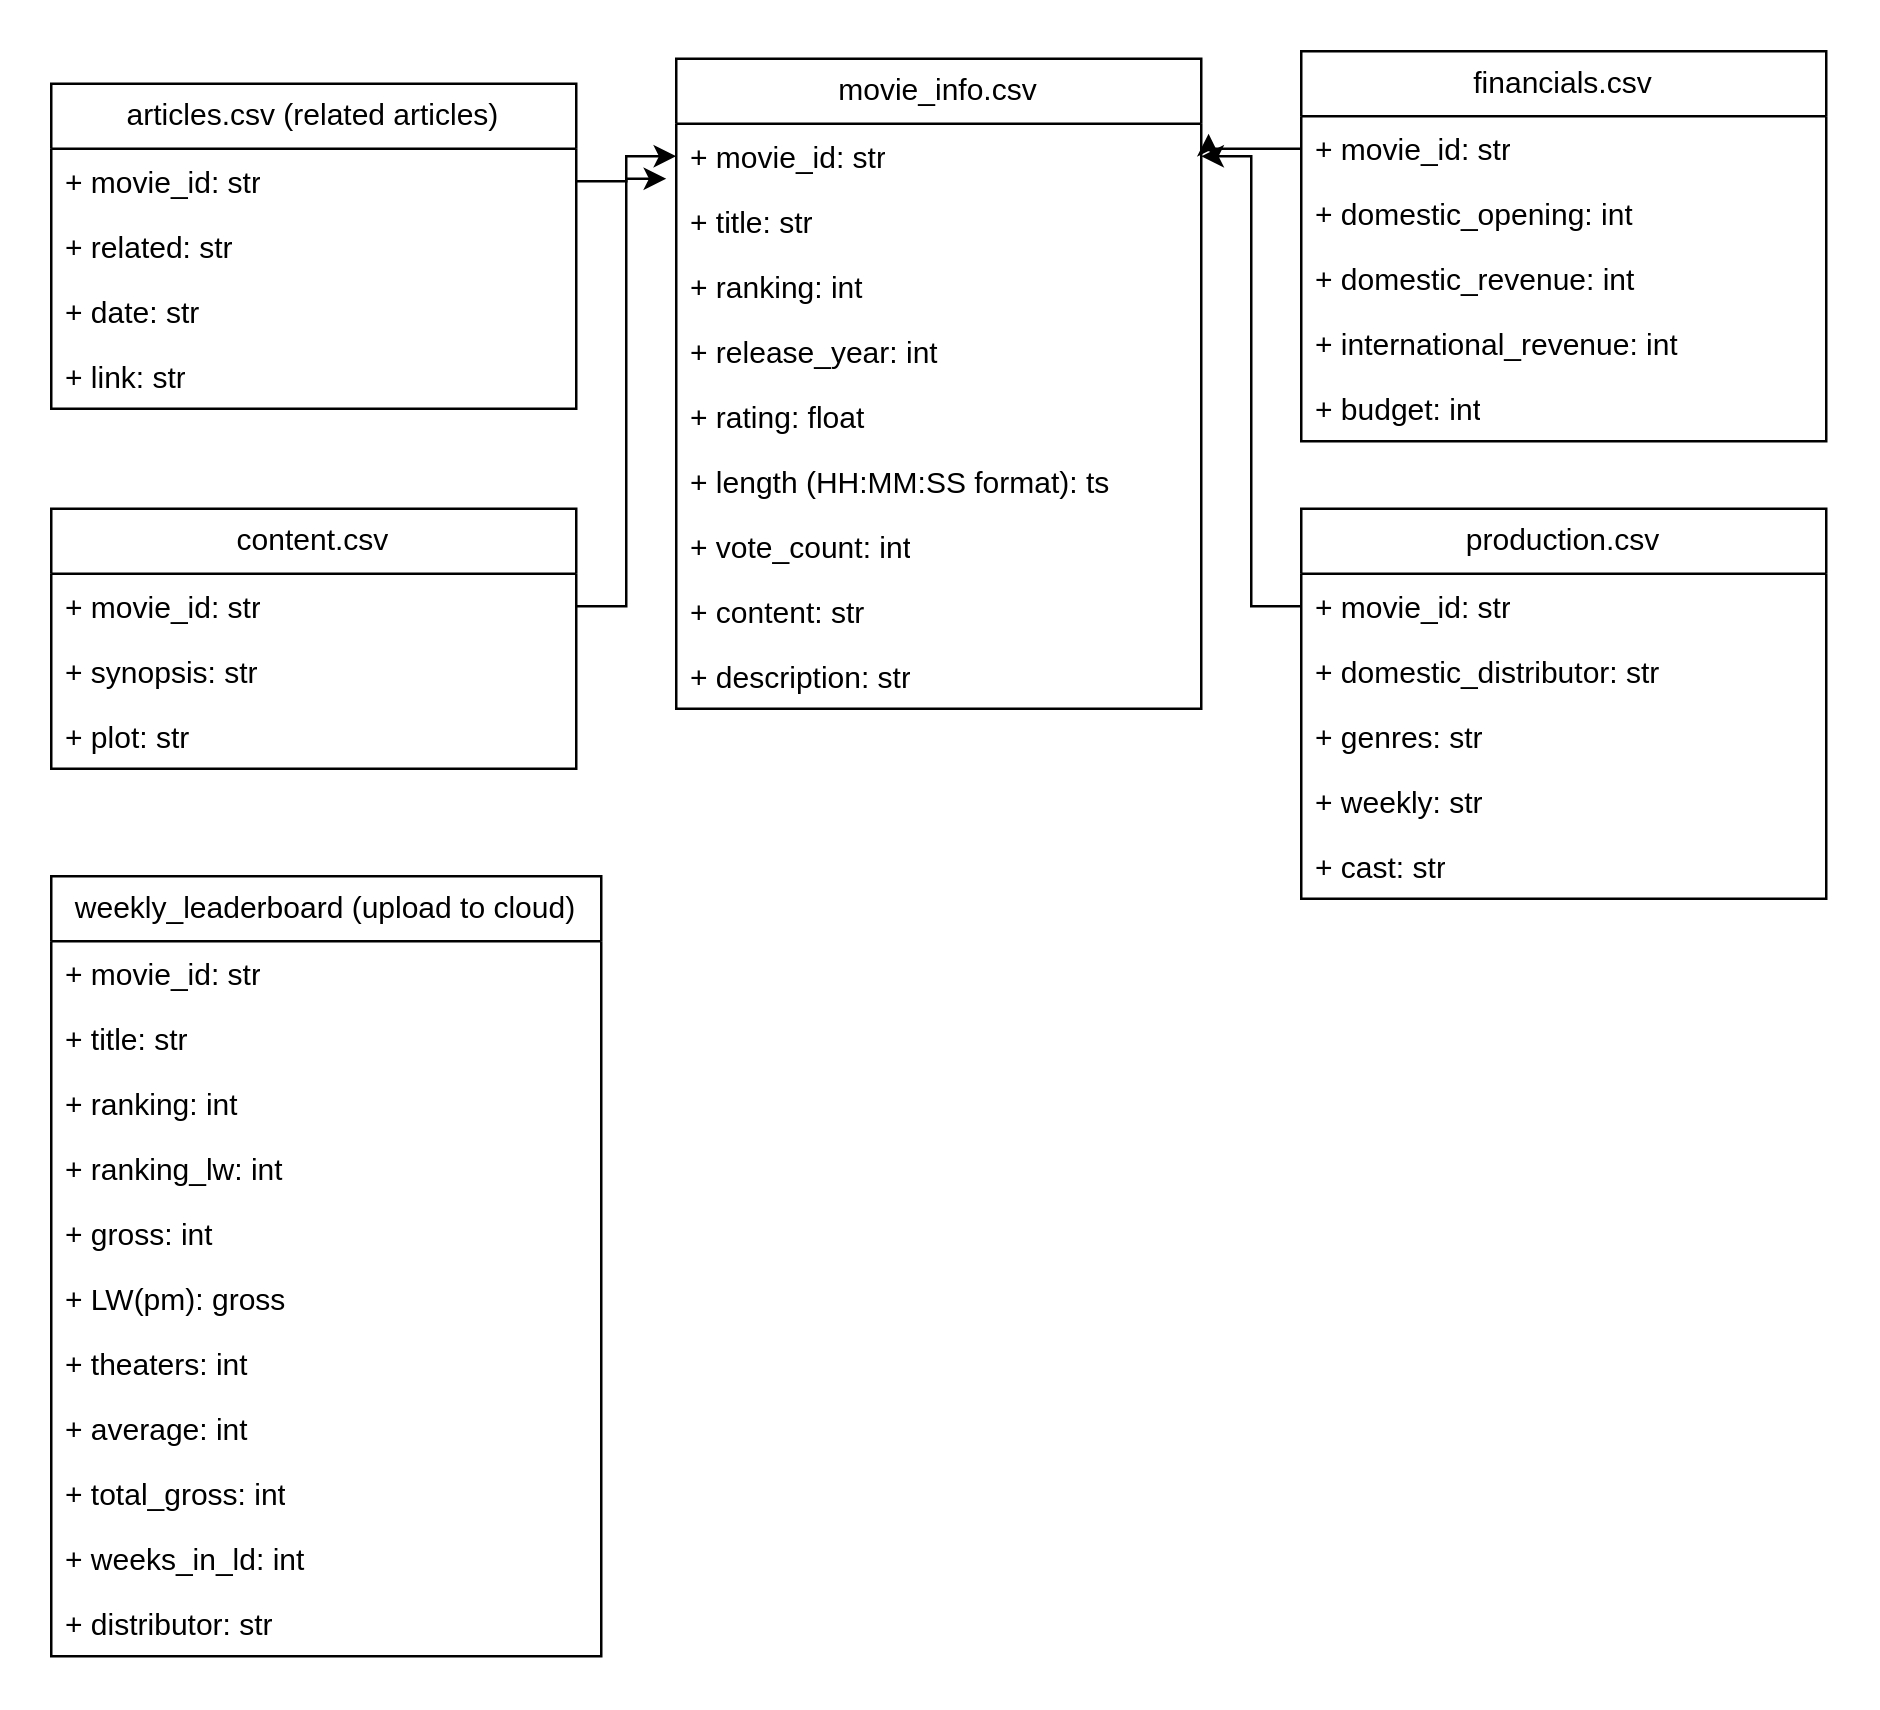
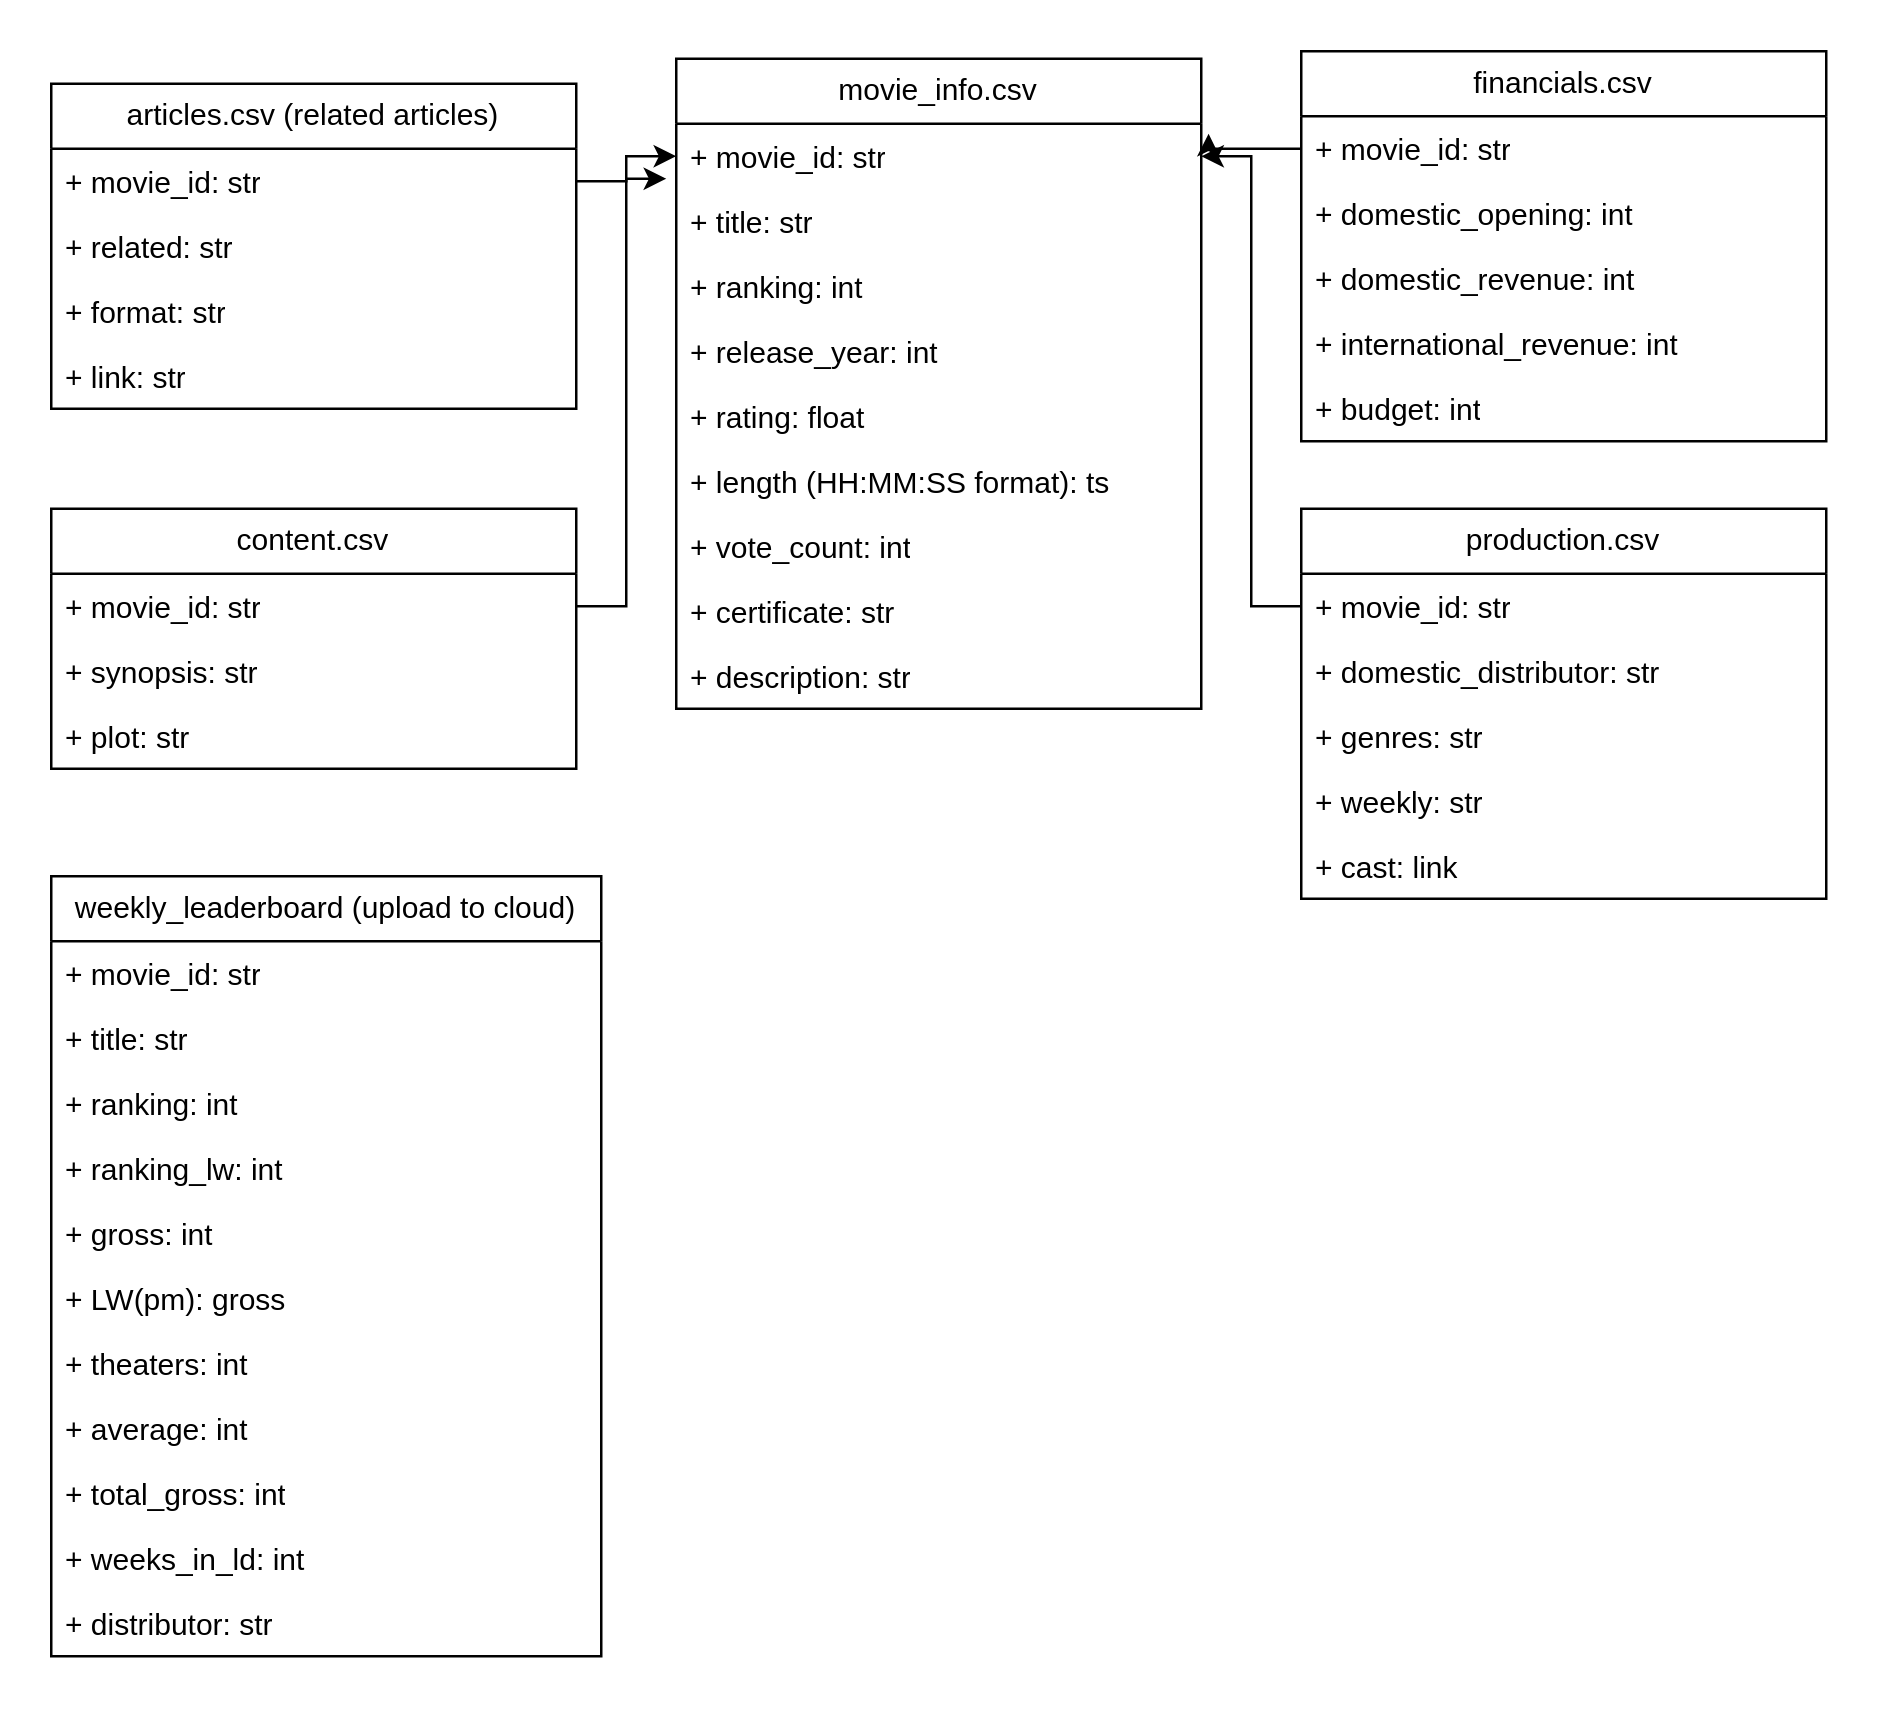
node "+ date: str": label "+ date: str" -> "+ format: str"
node "+ content: str": label "+ content: str" -> "+ certificate: str"
node "+ cast: str": label "+ cast: str" -> "+ cast: link"
